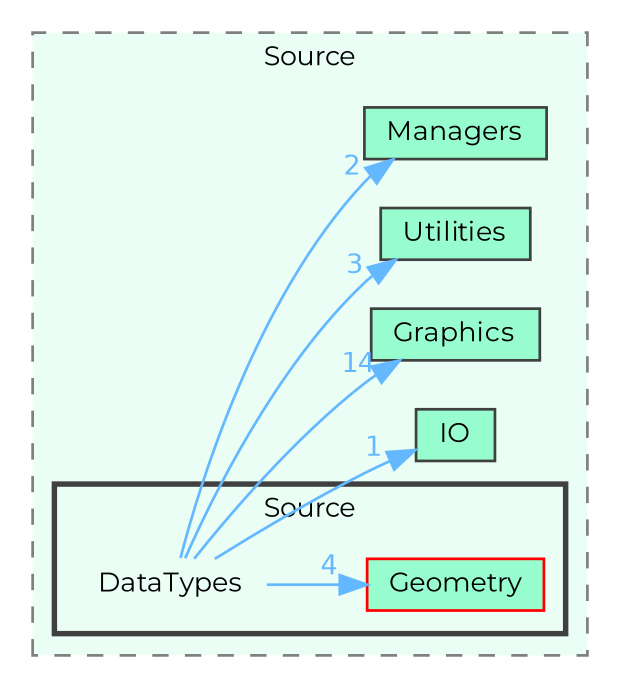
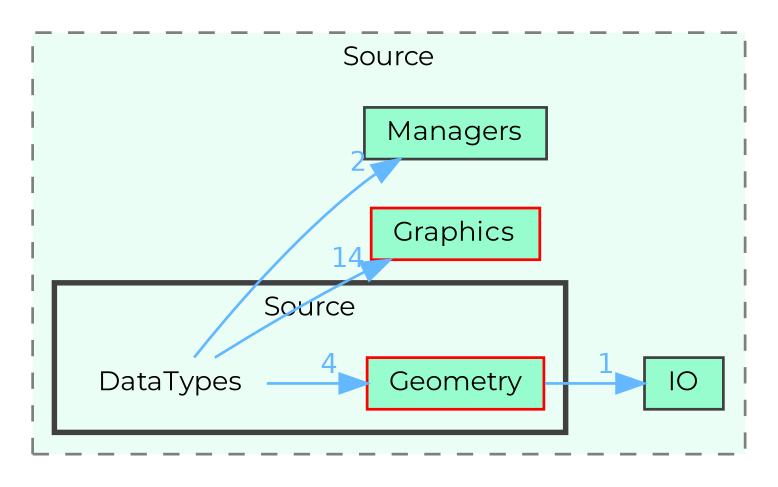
node "Utilities": removed
node "Graphics": color grey25 -> red
edge "DataTypes" -> "IO": now "Geometry" -> "IO"
